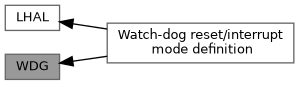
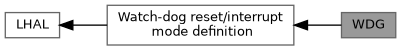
edge "Watch-dog reset/interrupt mode definition" -> "WDG": reversed
